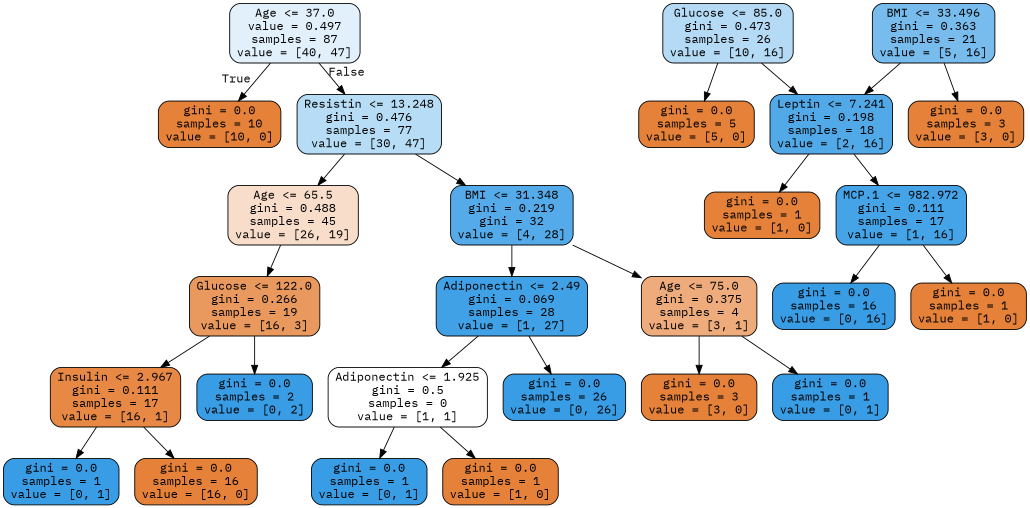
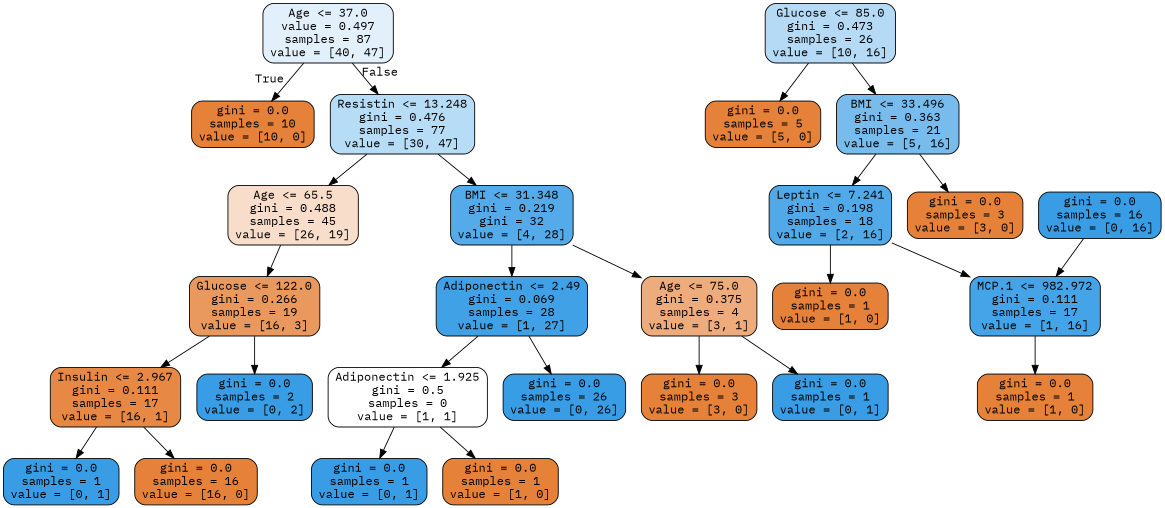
edge "Glucose <= 85.0 gini = 0.473 samples = 26 value = [10, 16]" -> "Leptin <= 7.241 gini = 0.198 samples = 18 value = [2, 16]": now "Glucose <= 85.0 gini = 0.473 samples = 26 value = [10, 16]" -> "BMI <= 33.496 gini = 0.363 samples = 21 value = [5, 16]"
edge "MCP.1 <= 982.972 gini = 0.111 samples = 17 value = [1, 16]" -> "gini = 0.0 samples = 16 value = [0, 16]": reversed
